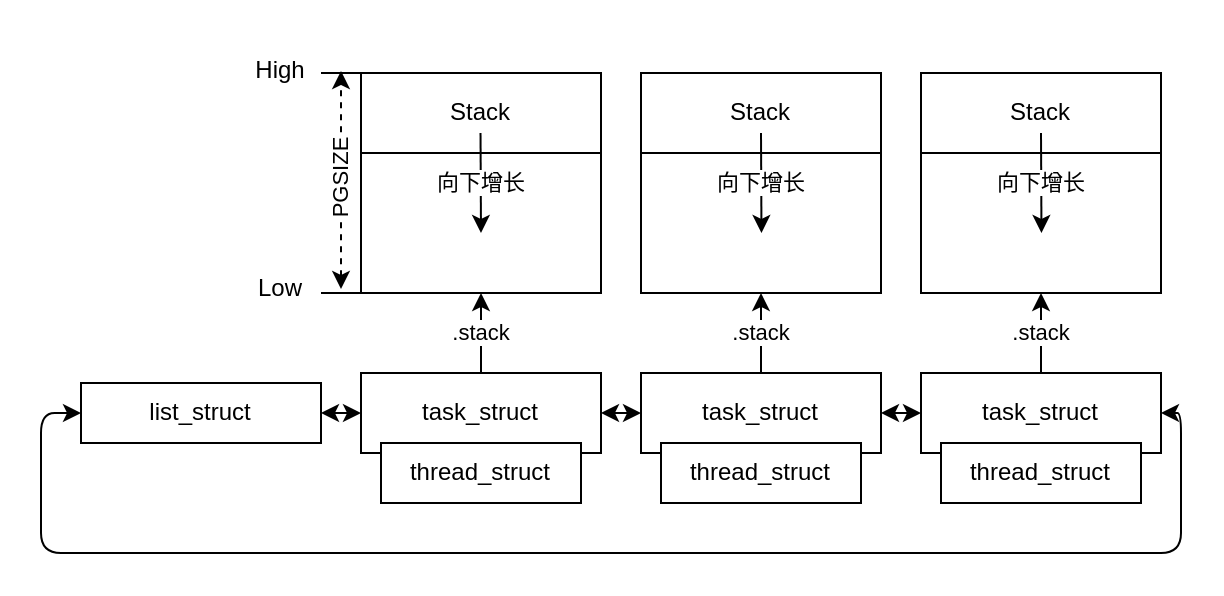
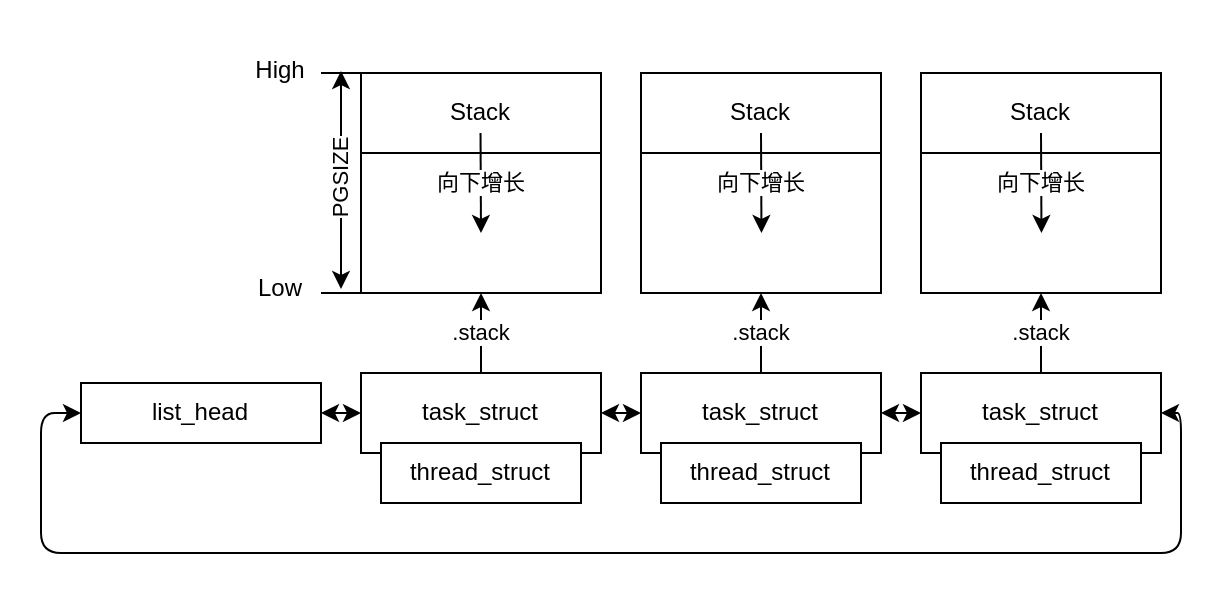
edge "High" -- "Low": style dashed -> solid
node "list_struct": label "list_struct" -> "list_head"
